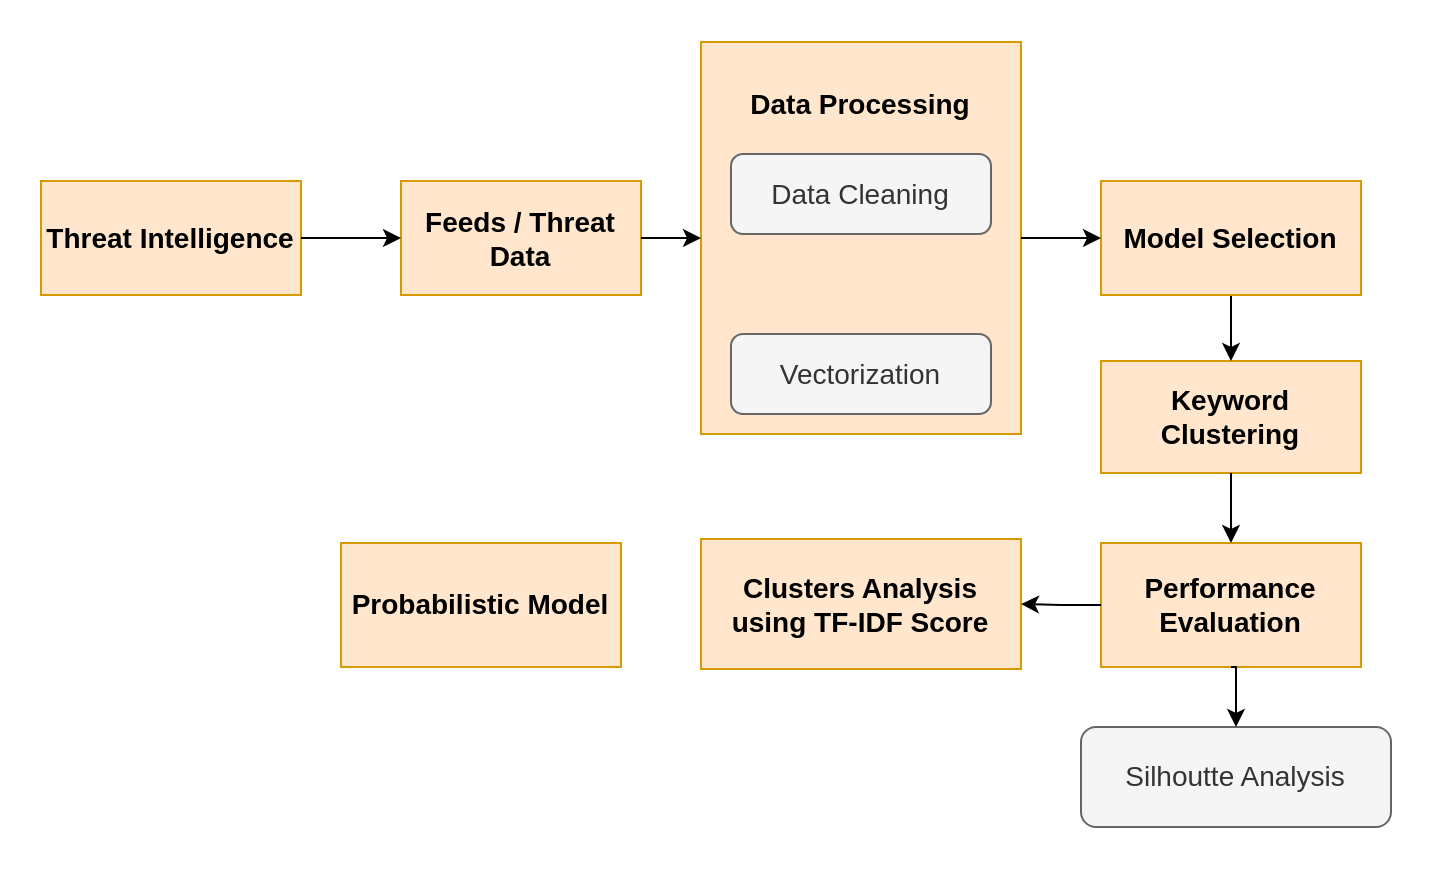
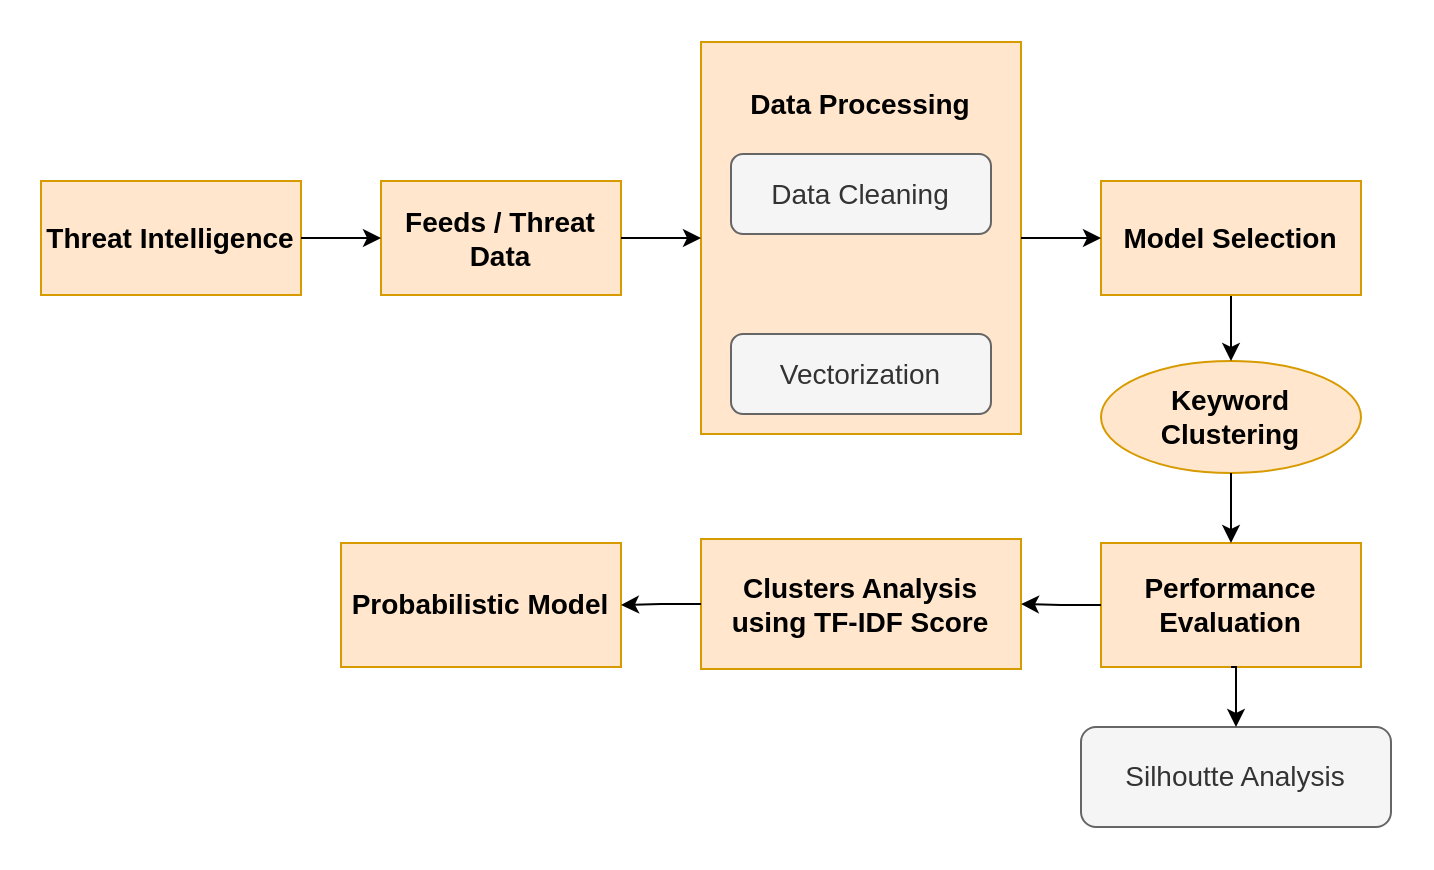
node "Feeds / Threat Data": moved (521, 238) -> (501, 238)
node "Keyword Clustering": shape rectangle -> ellipse
edge "Clusters Analysis using TF-IDF Score" -> "Probabilistic Model": added
